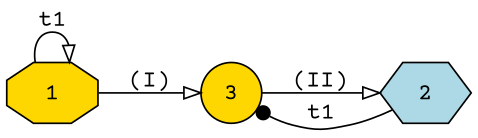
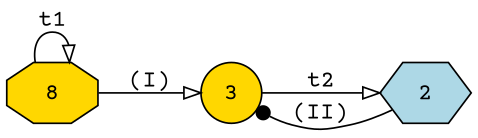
edge "3" -> "2": label "(II)" -> "t2"
node "1": label "1" -> "8"
edge "2" -> "3": label "t1" -> "(II)"
